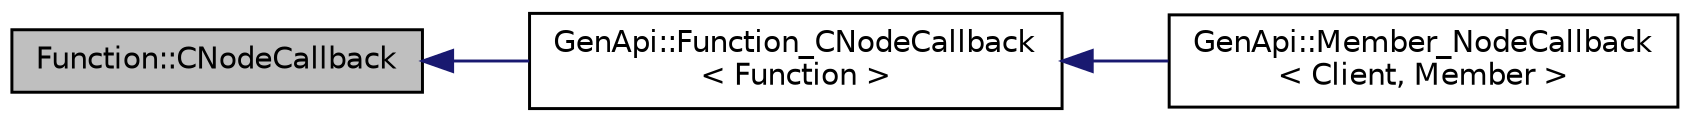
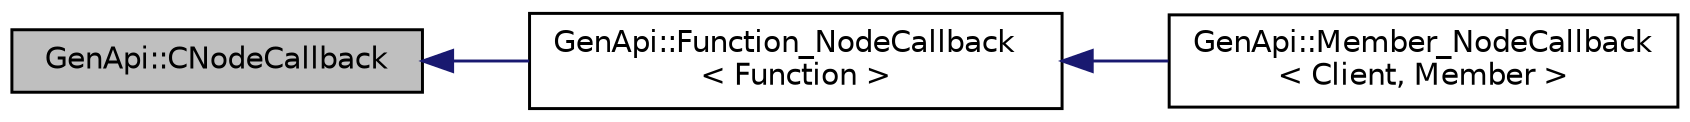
node "Function::CNodeCallback": label "Function::CNodeCallback" -> "GenApi::CNodeCallback"
node "GenApi::Function_CNodeCallback < Function >": label "GenApi::Function_CNodeCallback < Function >" -> "GenApi::Function_NodeCallback < Function >"
